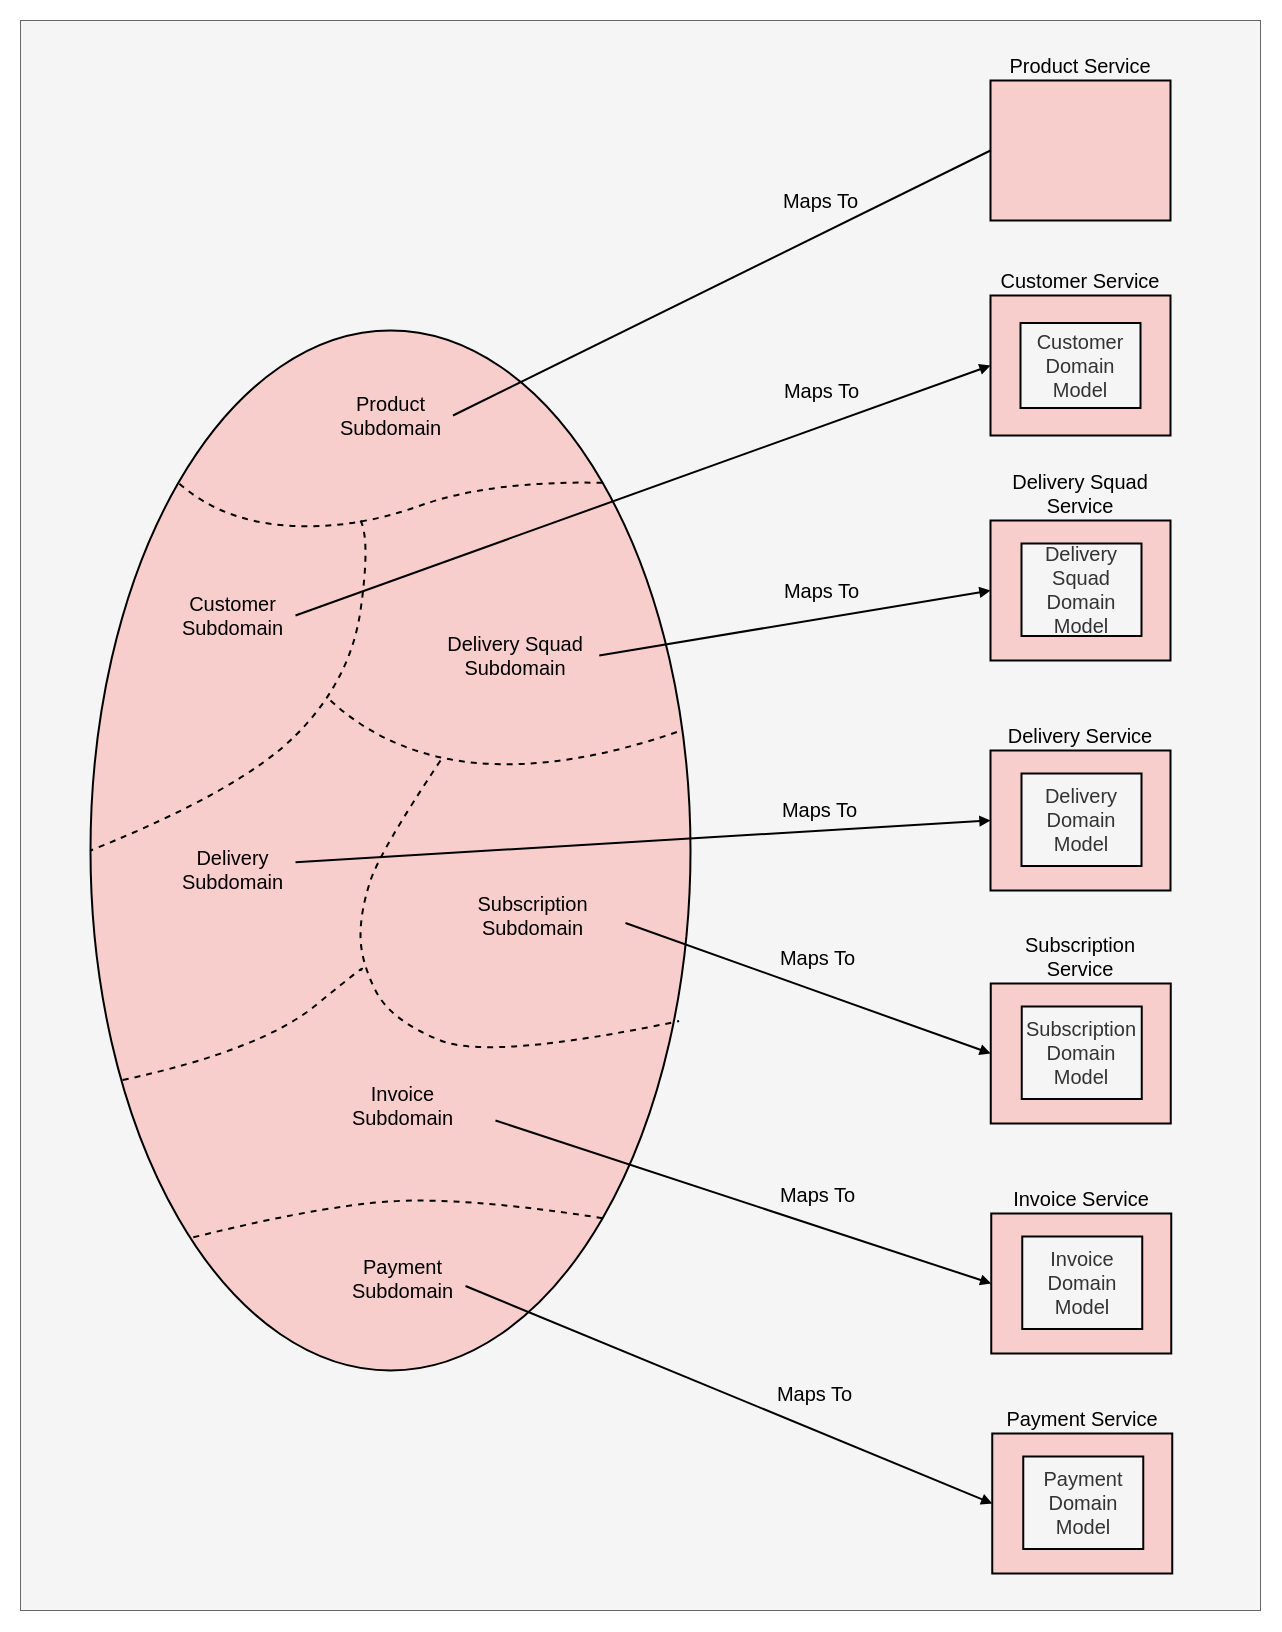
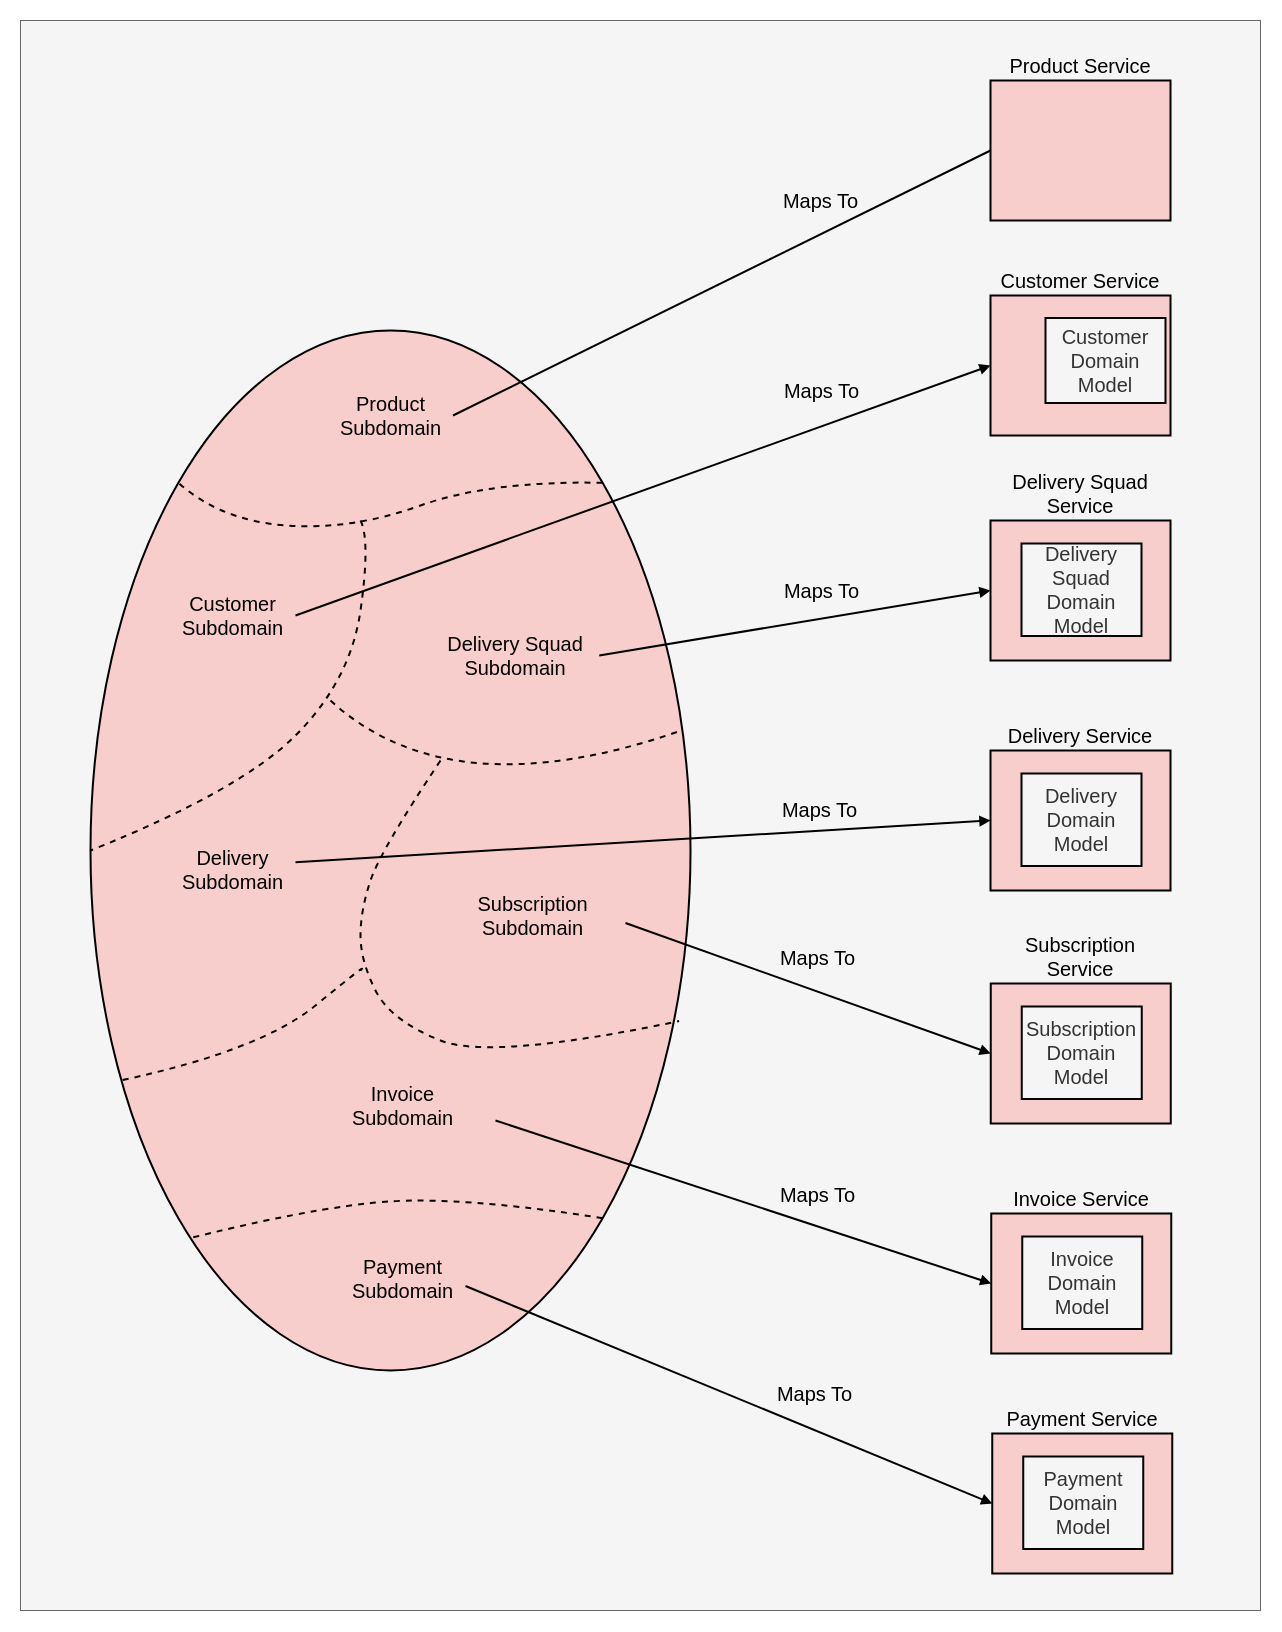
node "Customer Domain Model": moved (1081, 366) -> (1106, 361)
